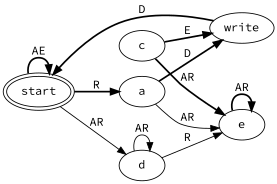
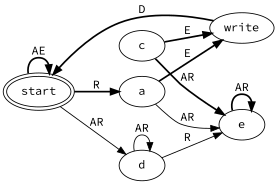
edge "a" -> "write": label "D" -> "E"
